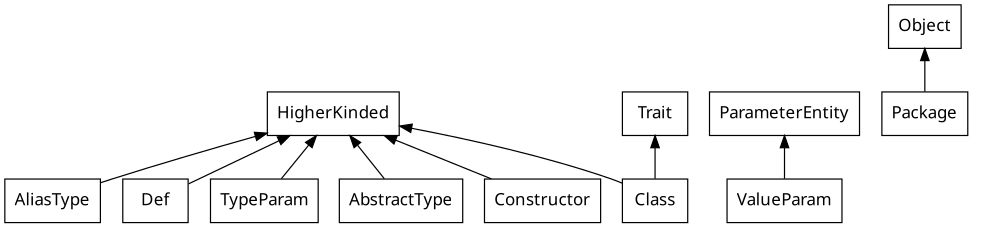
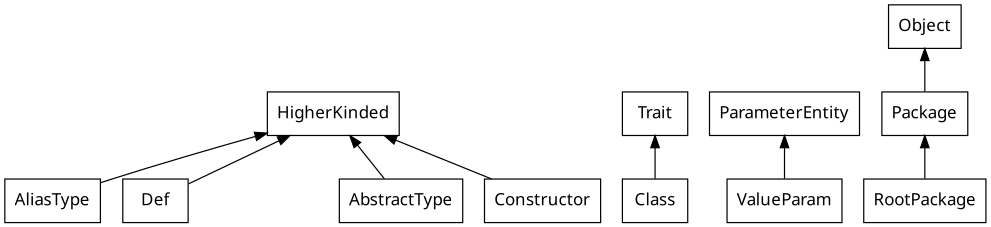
edge "Class" -> "HigherKinded": removed
node "TypeParam": removed
node "RootPackage": added
